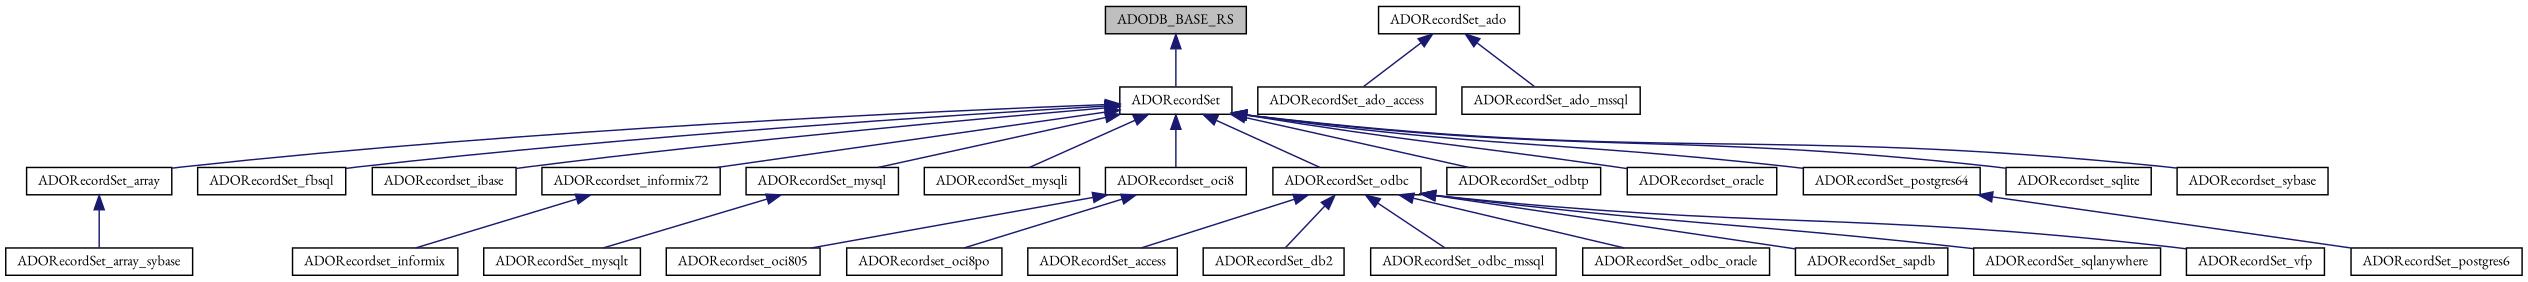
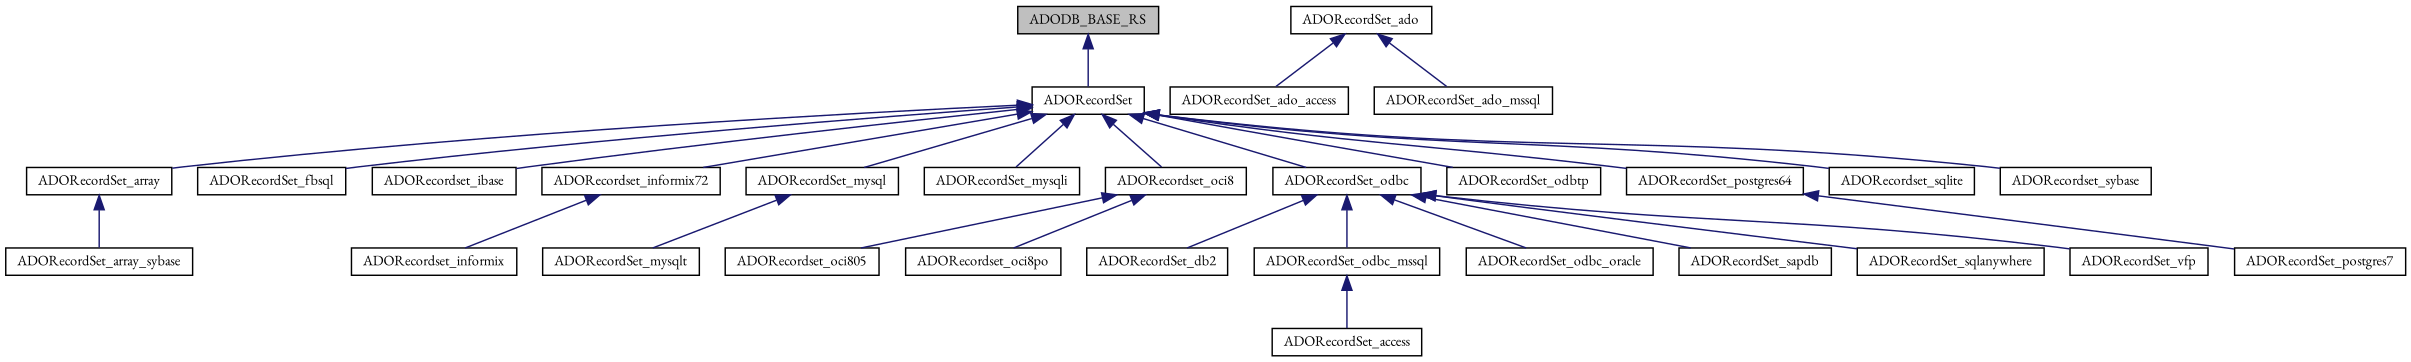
node "ADORecordset_oracle": removed
edge "ADORecordSet_access" -> "ADORecordSet_odbc": now "ADORecordSet_access" -> "ADORecordSet_odbc_mssql"
node "ADORecordSet_postgres6": label "ADORecordSet_postgres6" -> "ADORecordSet_postgres7"
